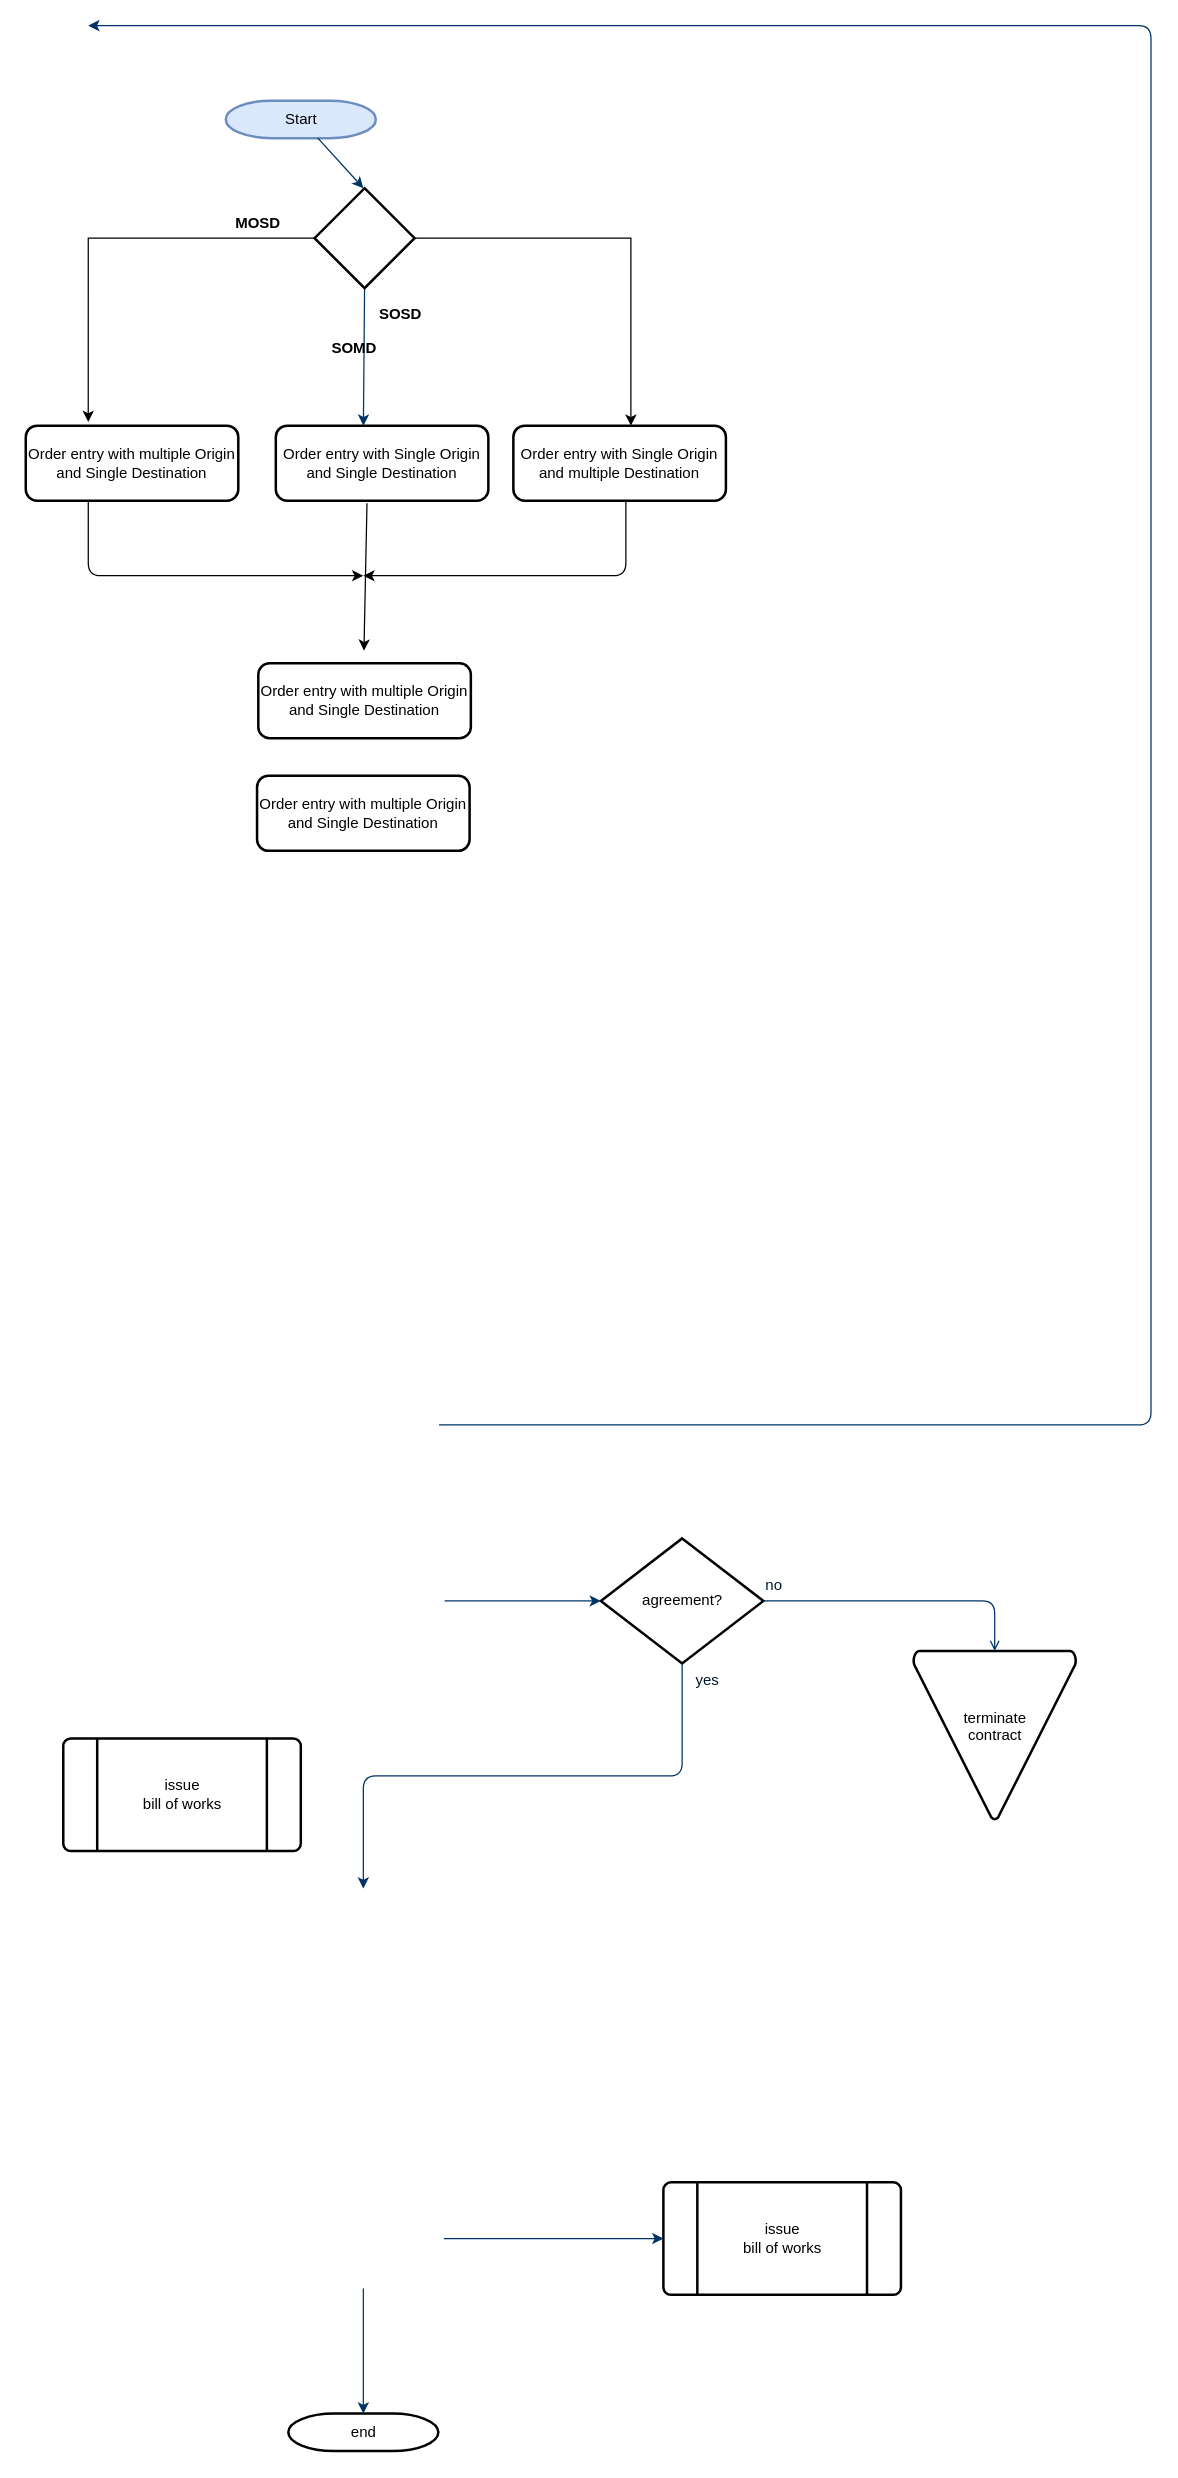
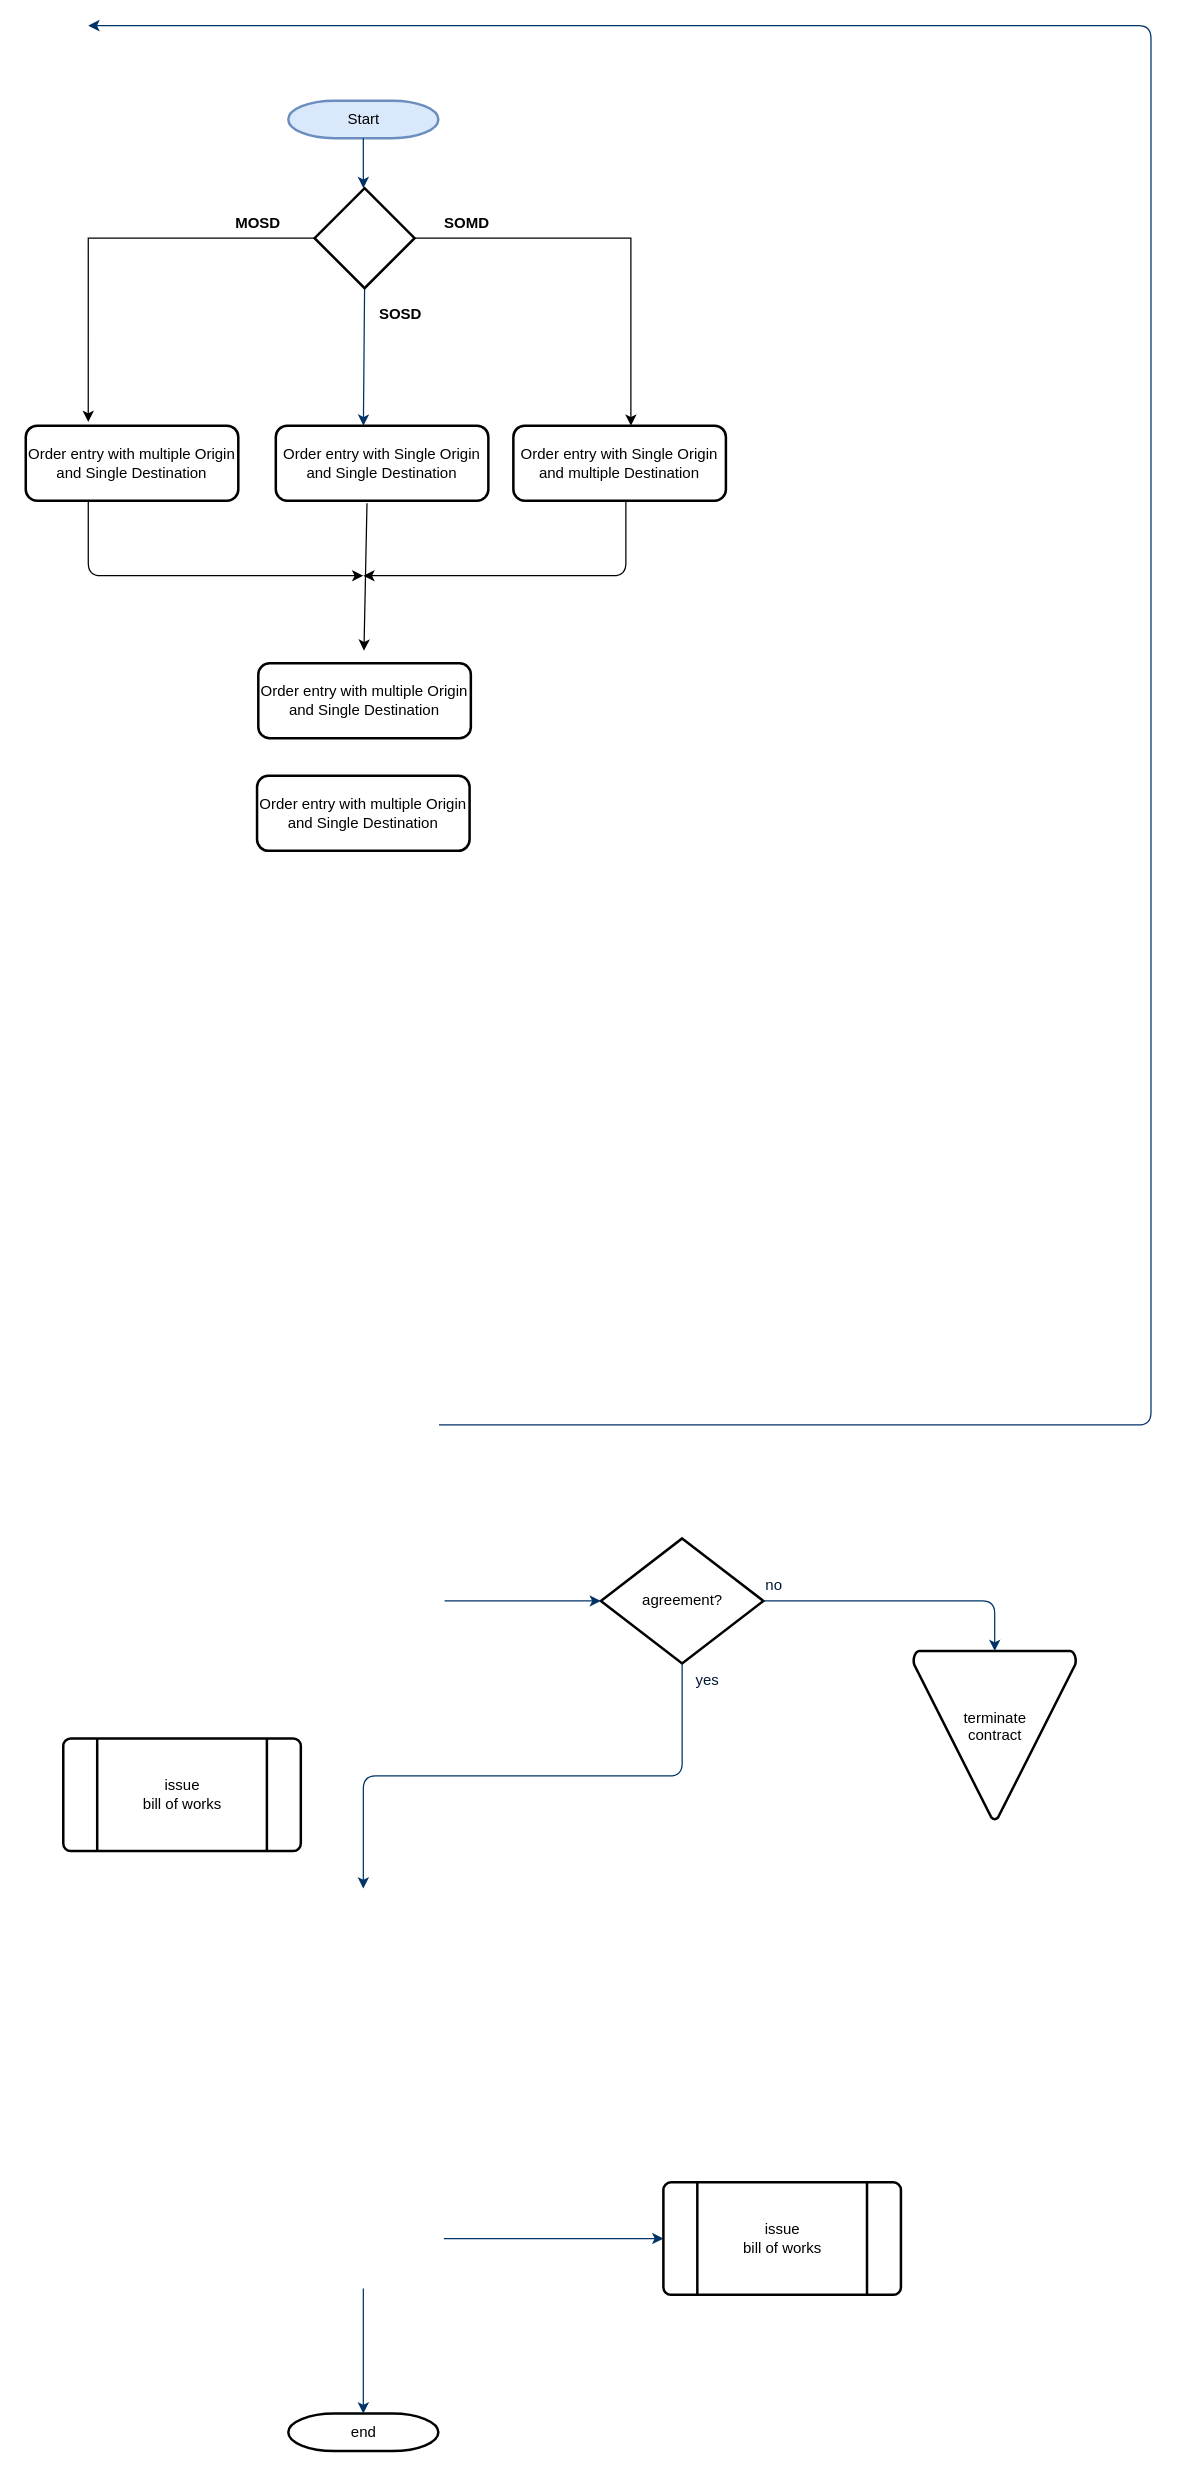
node "Start": moved (301, 119) -> (363, 119)
node "SOMD": moved (354, 348) -> (467, 223)
edge "agreement?" -> "terminate contract": arrowhead open -> classic
